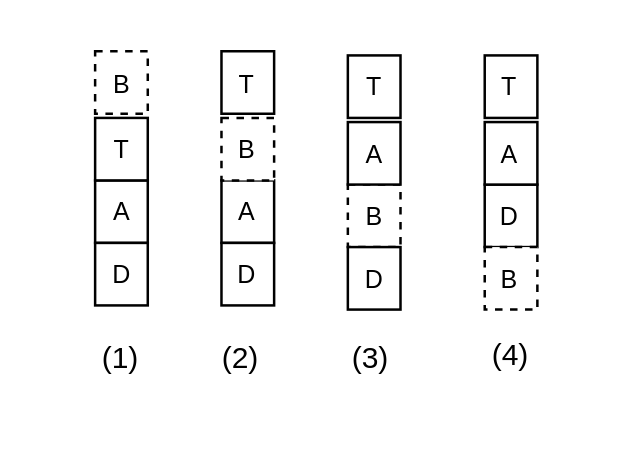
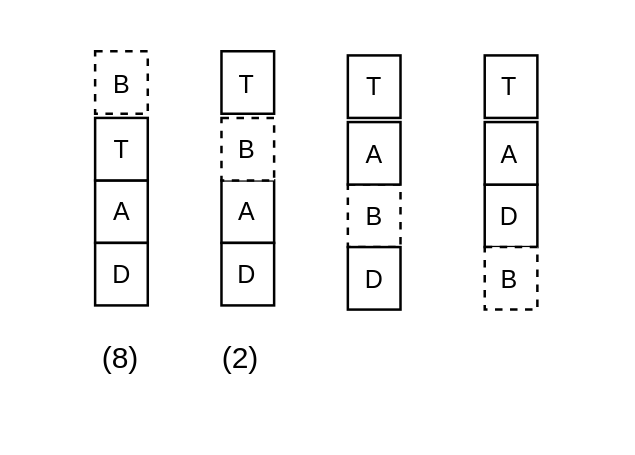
node "(4)": removed
node "(1)": label "(1)" -> "(8)"
node "(3)": removed
